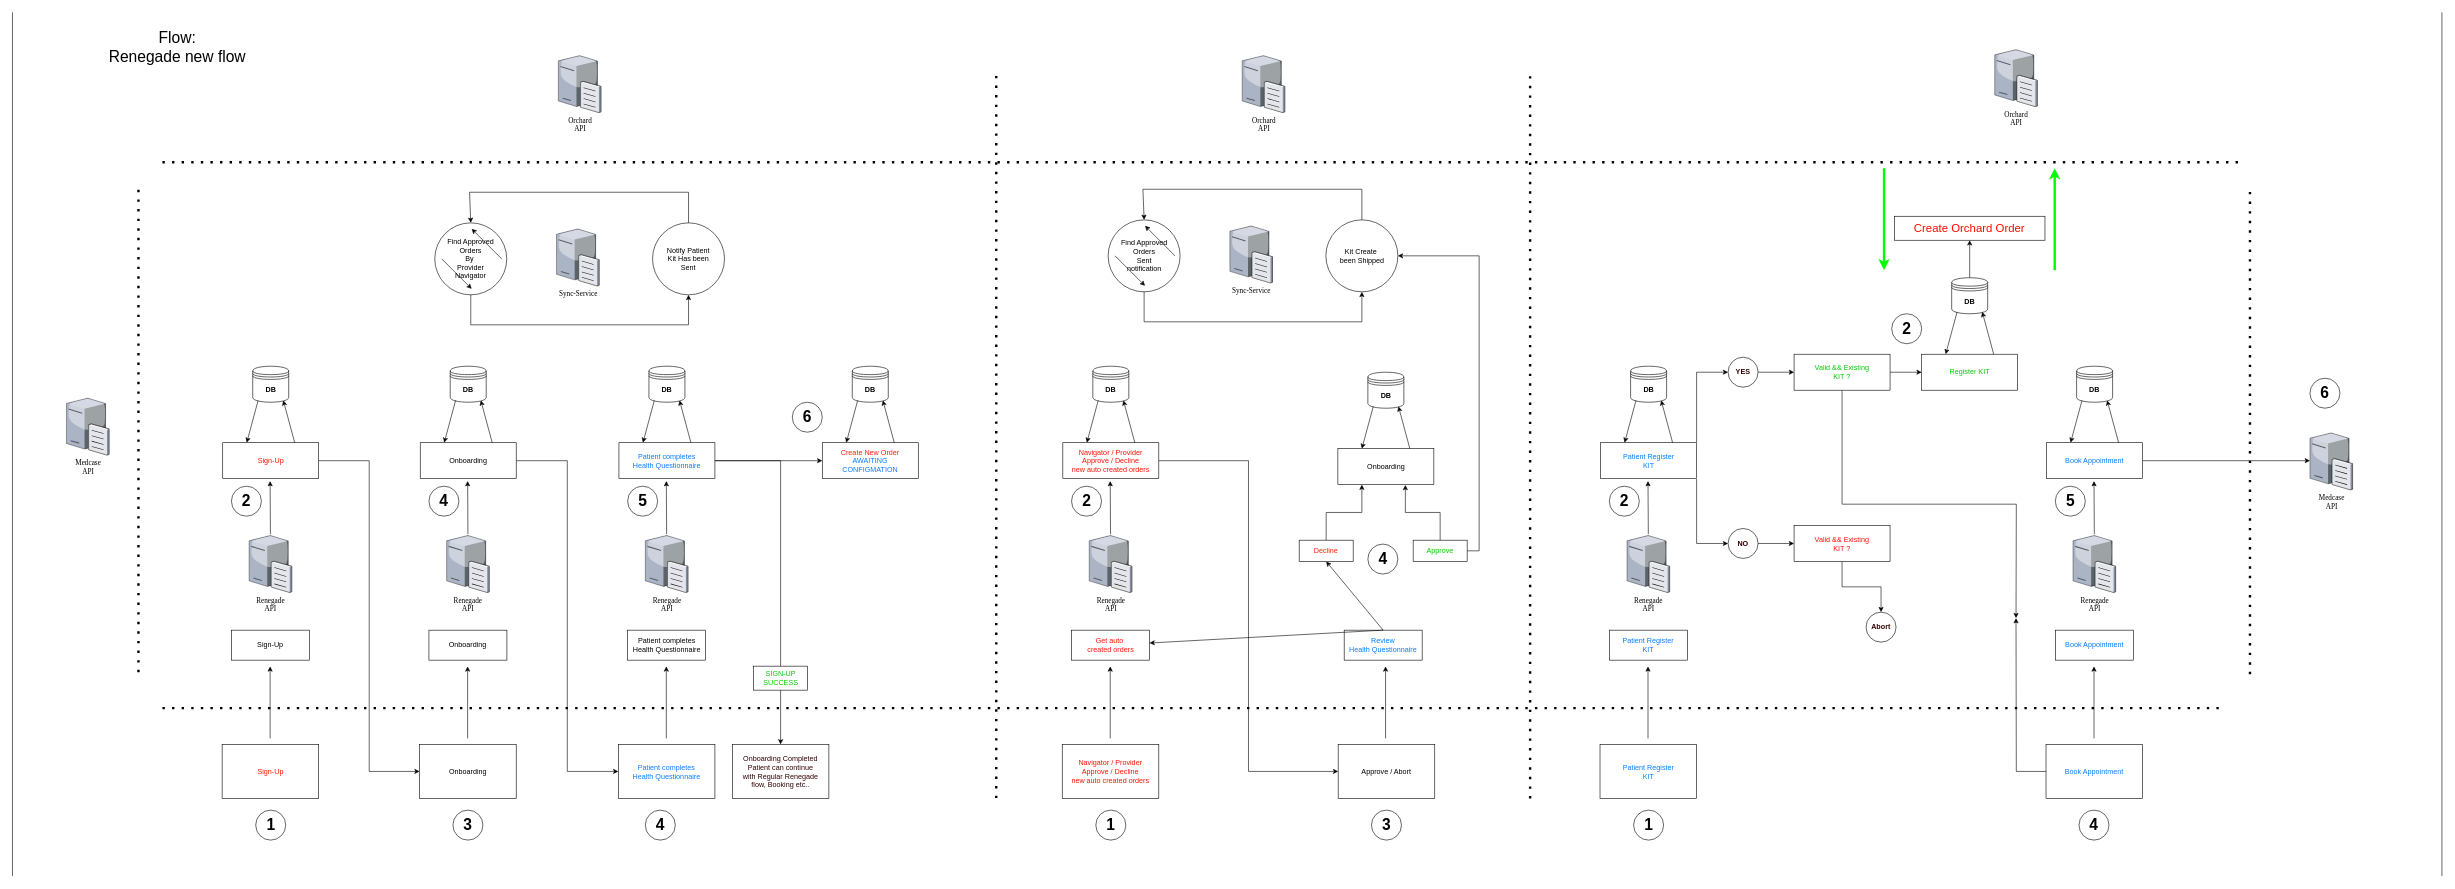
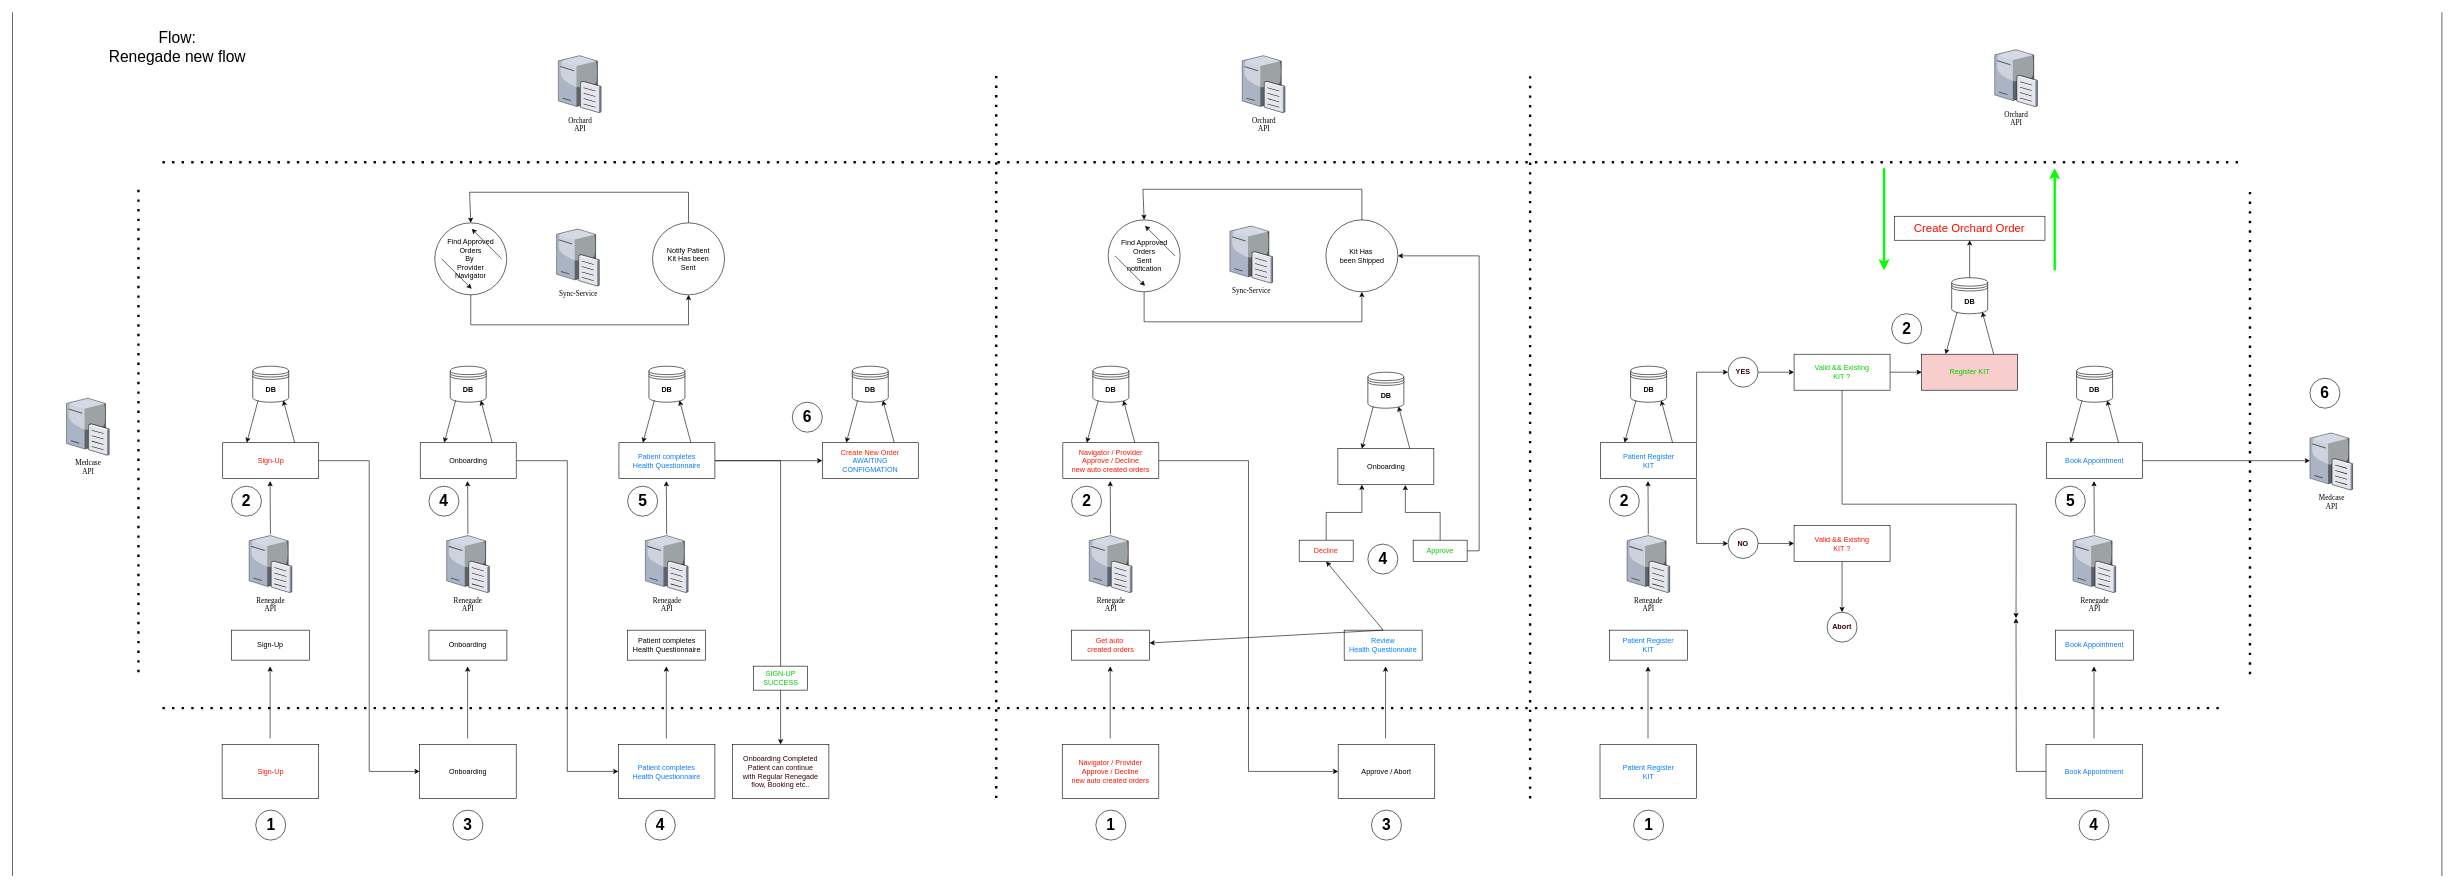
node "Kit Create been Shipped": label "Kit Create been Shipped" -> "Kit Has been Shipped"
node "Register KIT": fillcolor #ffffff -> #f8cecc
node "Abort": moved (1881, 627) -> (1842, 627)
